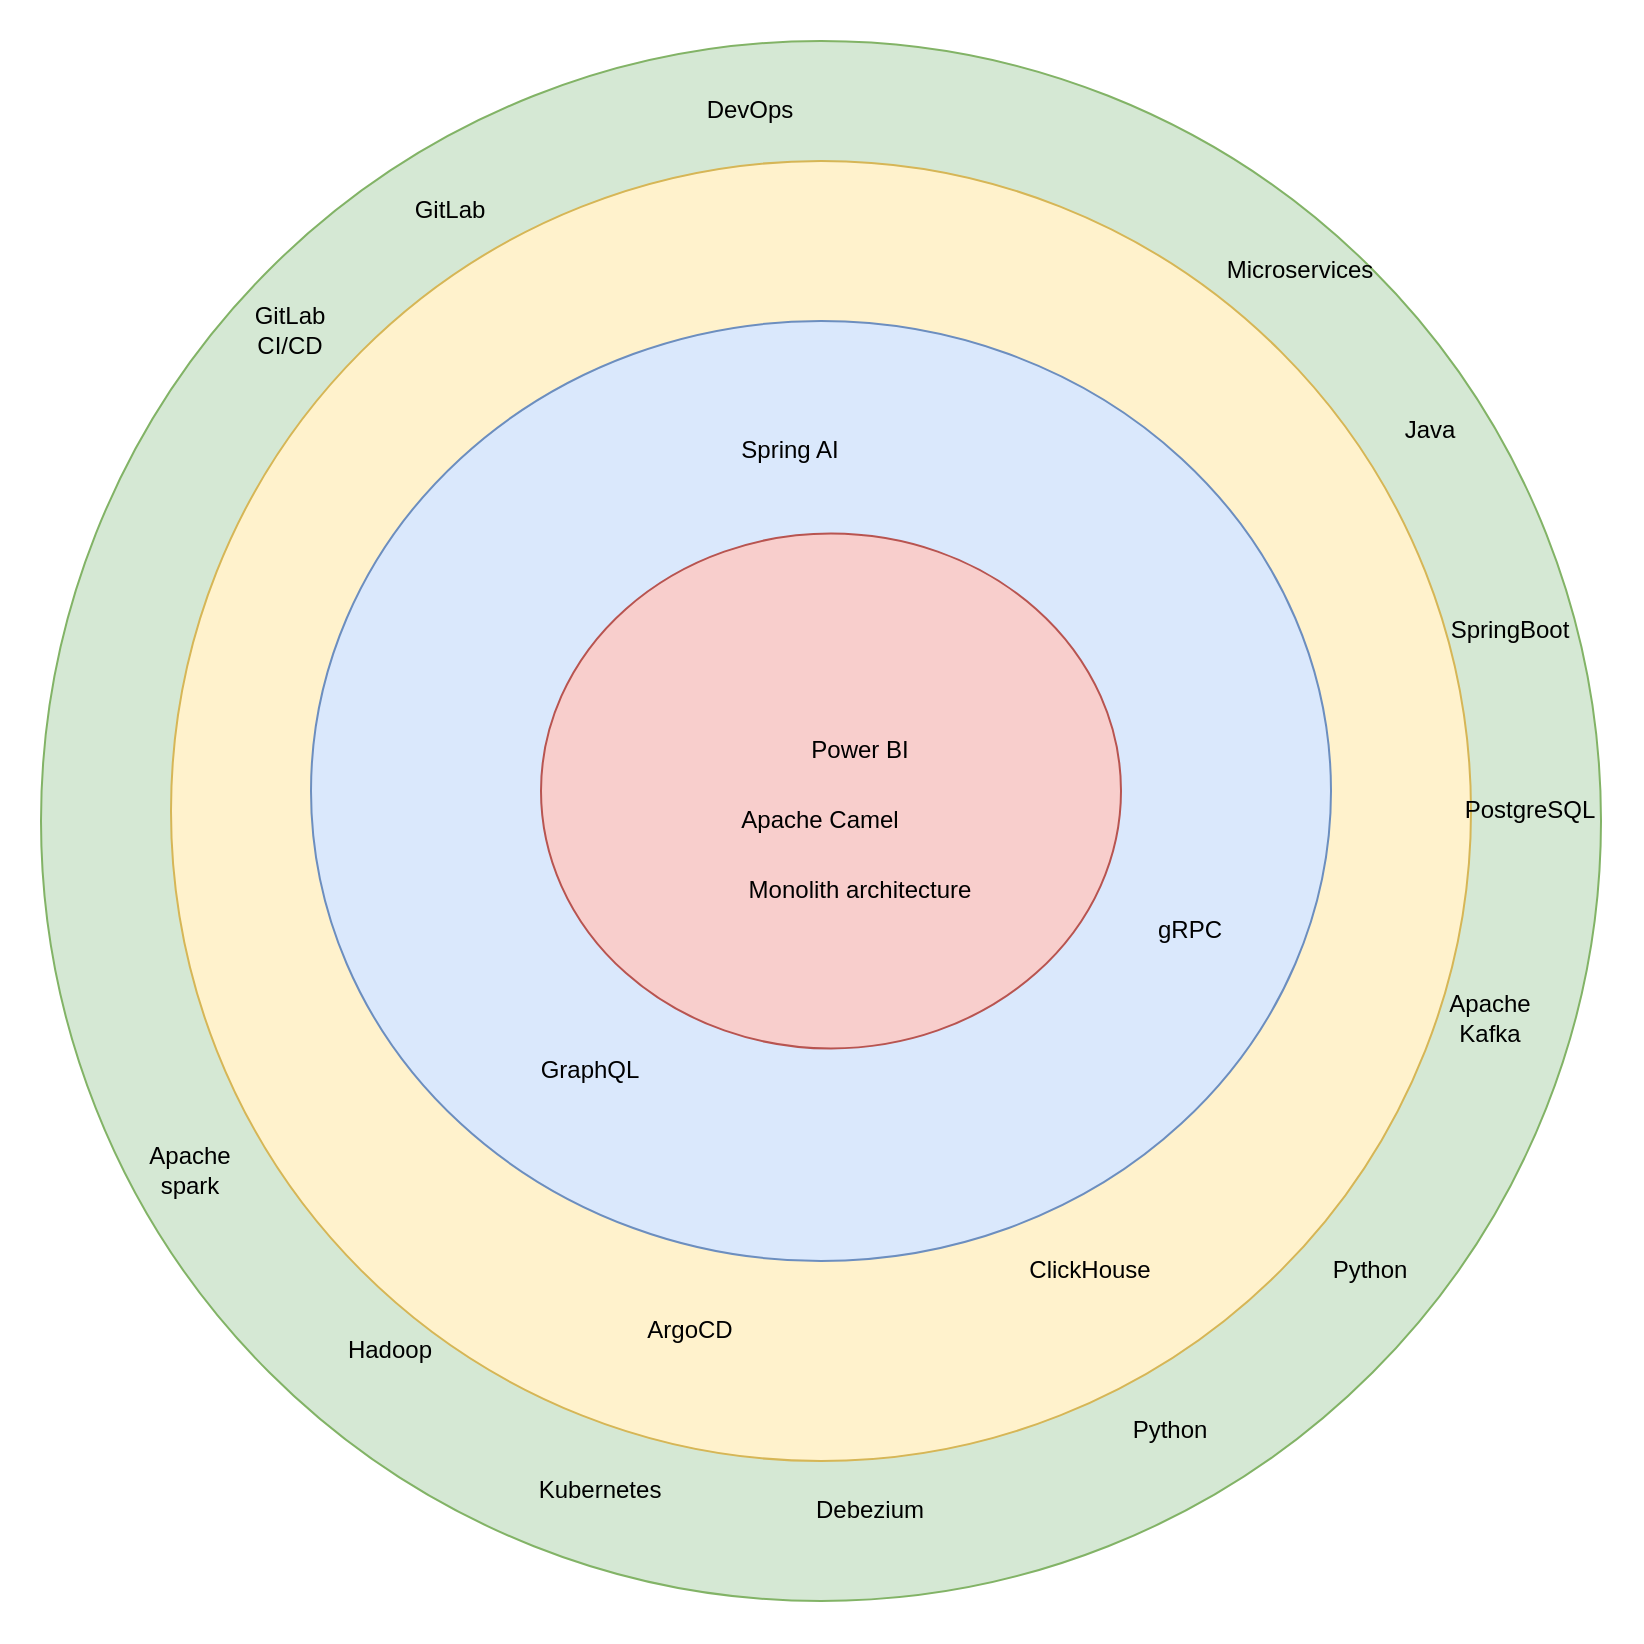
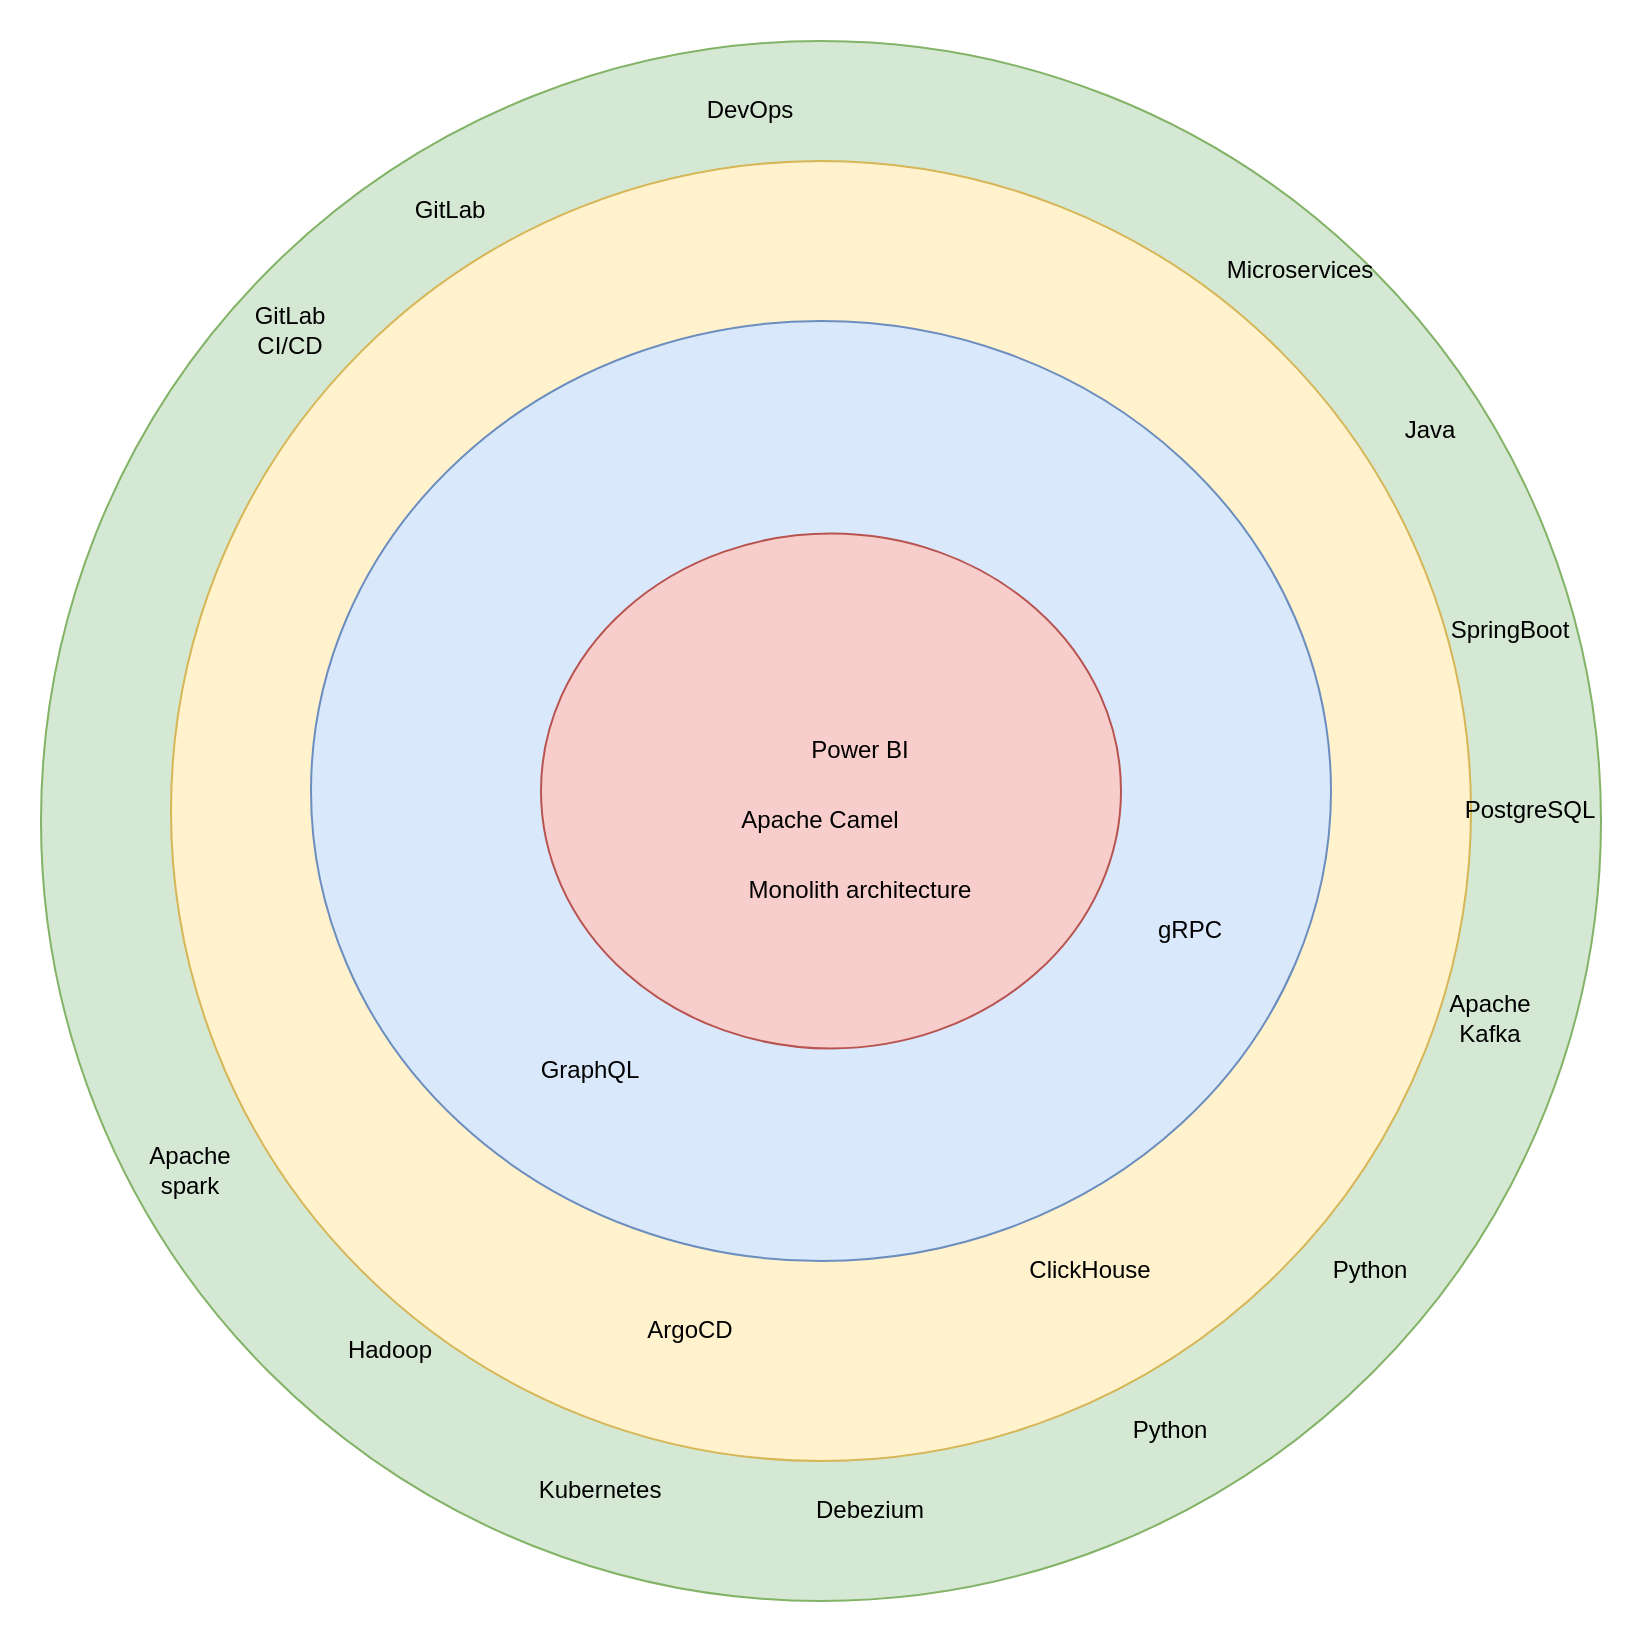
node "Spring AI": removed
